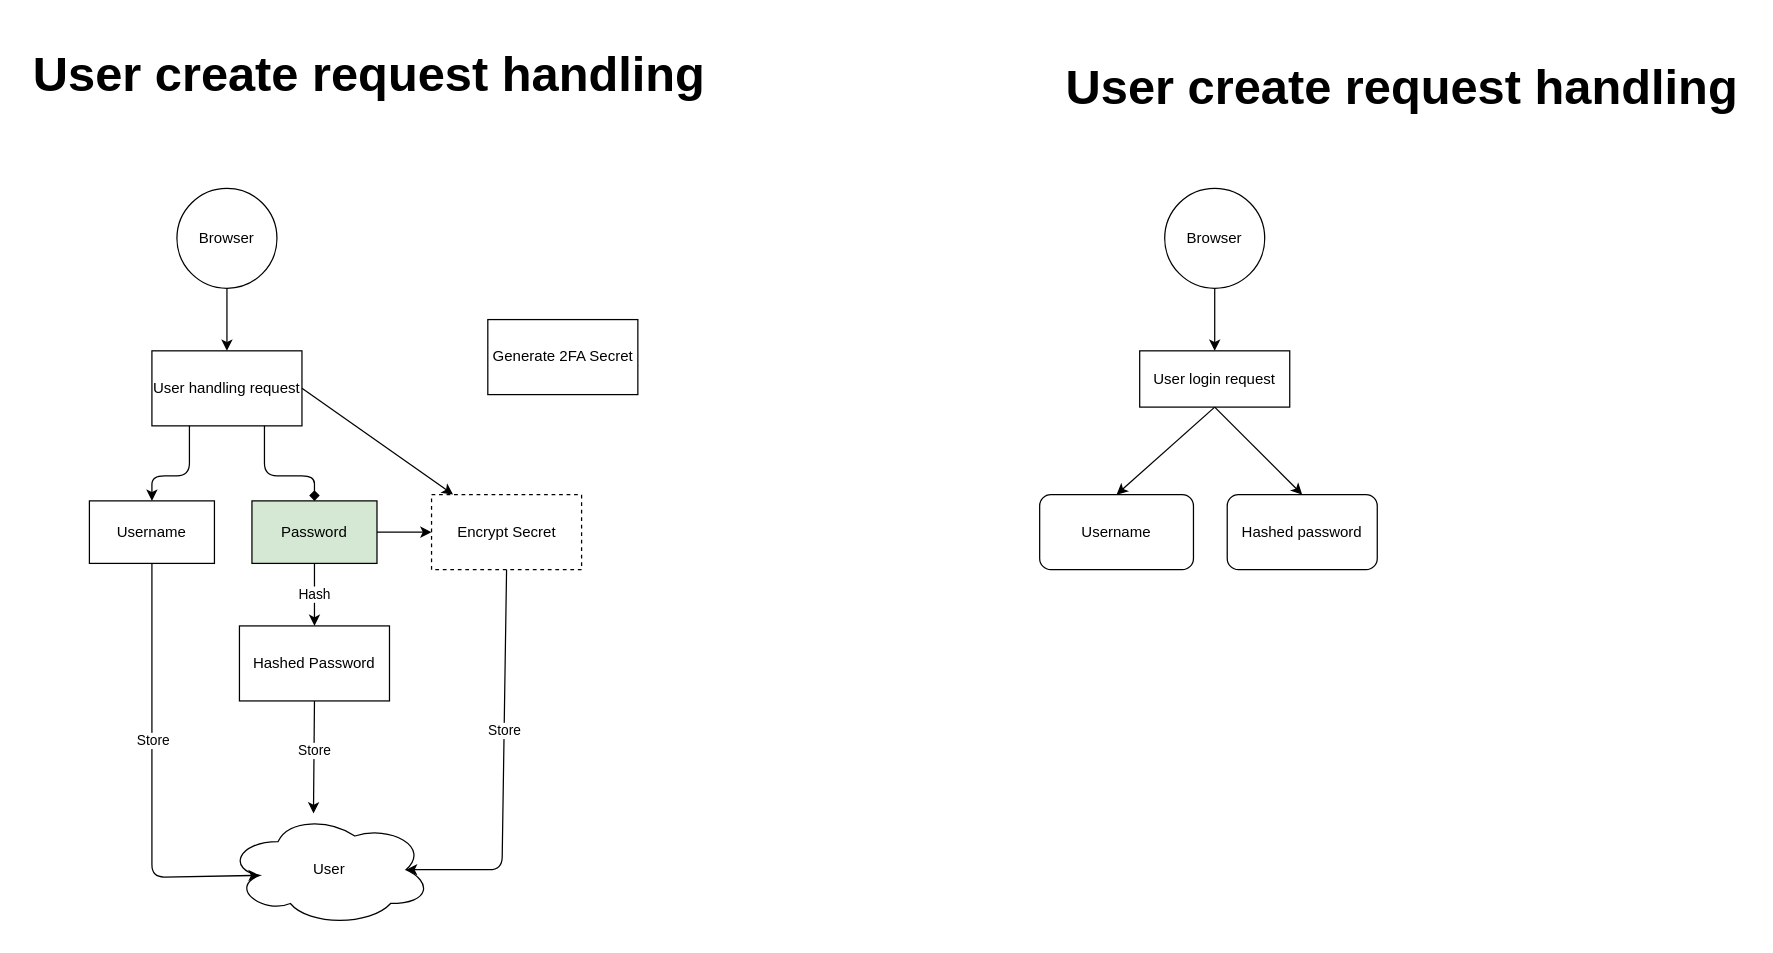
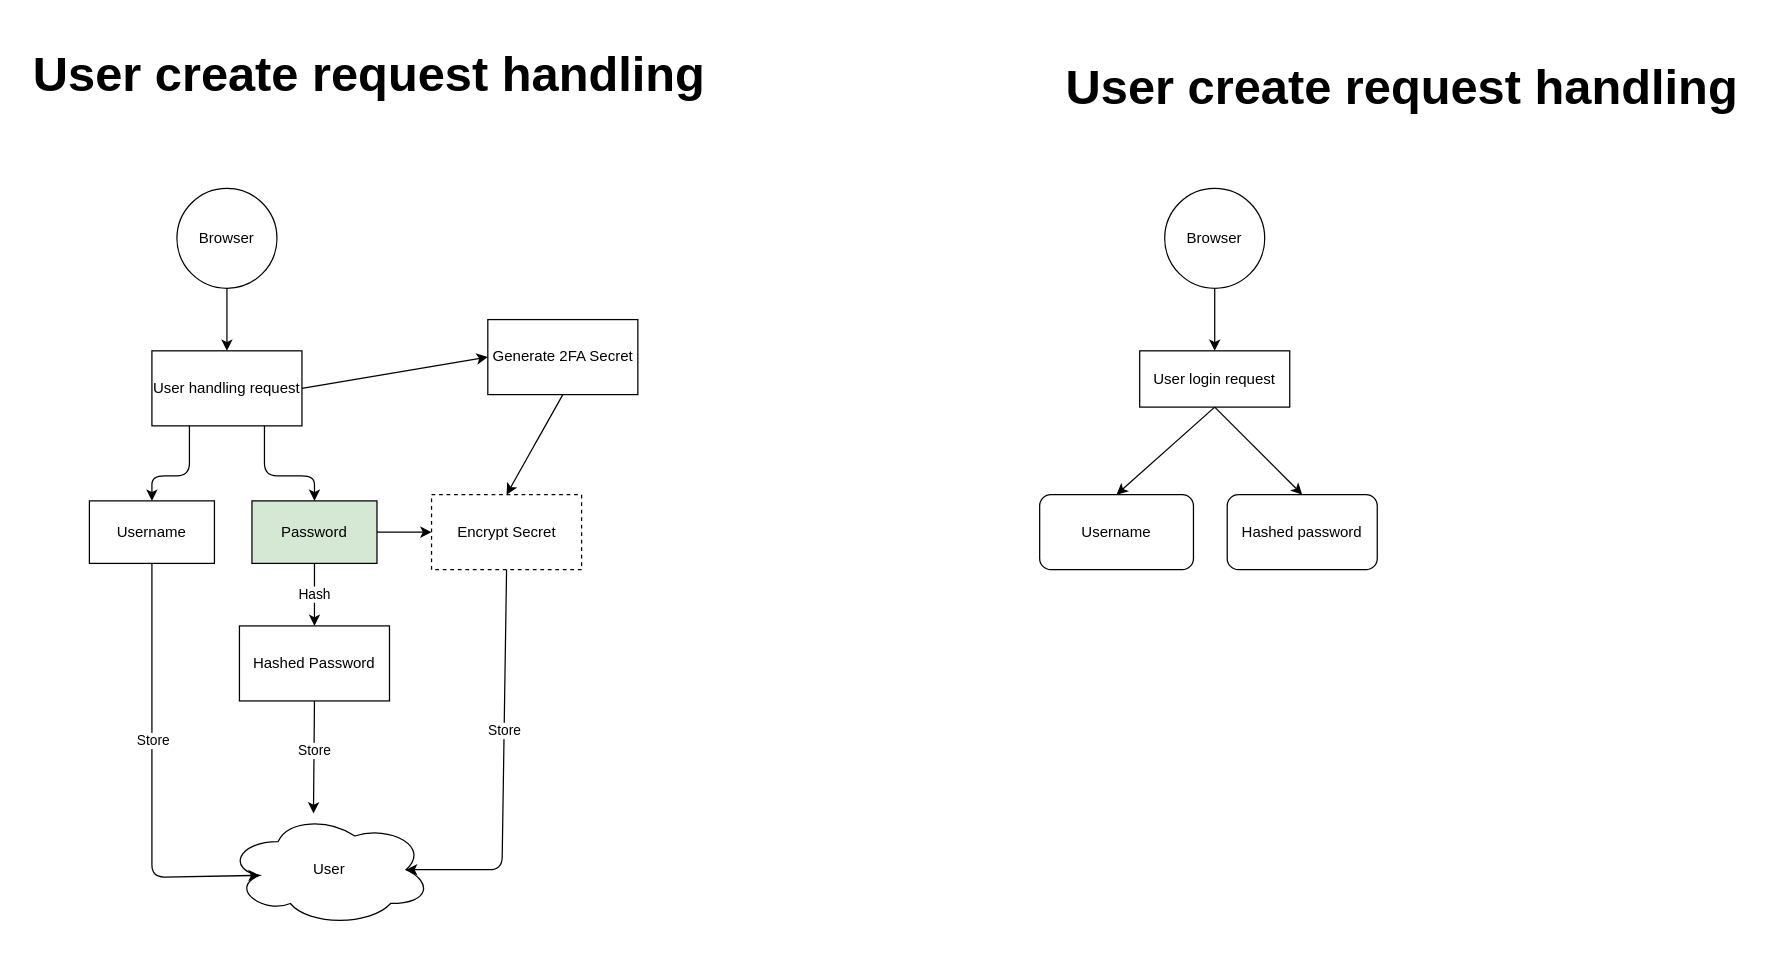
edge "User handling request" -> "Encrypt Secret": now "User handling request" -> "Generate 2FA Secret"
edge "Generate 2FA Secret" -> "Encrypt Secret": added
edge "User handling request" -> "Password": arrowhead diamond -> classic
